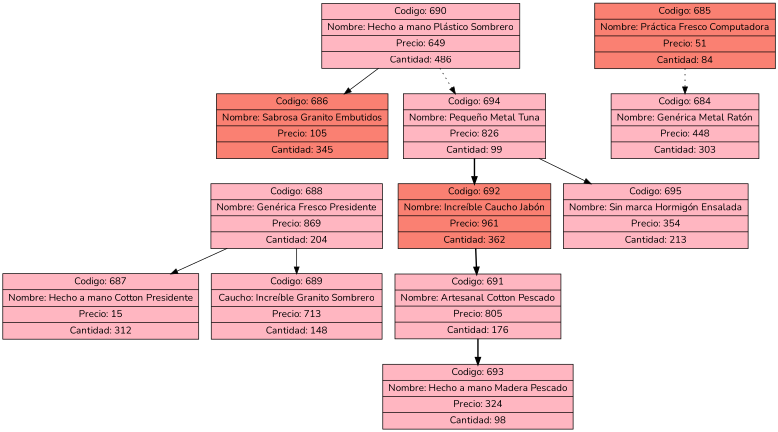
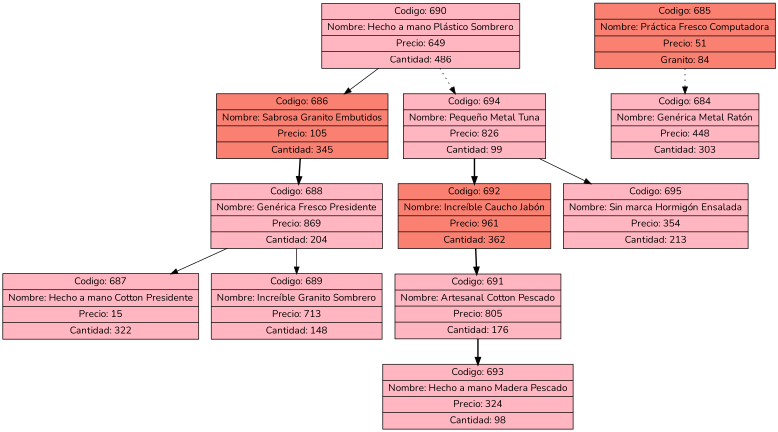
node "Codigo: 685": text "Cantidad: 84" -> "Granito: 84"
edge "Codigo: 686" -> "Codigo: 688": added
node "Codigo: 689": text "Caucho: Increíble Granito Sombrero" -> "Nombre: Increíble Granito Sombrero"
node "Codigo: 687": text "Cantidad: 312" -> "Cantidad: 322"
